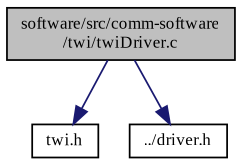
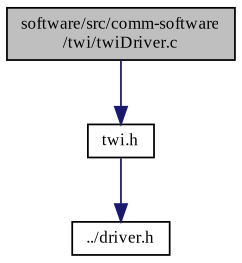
edge "software/src/comm-software /twi/twiDriver.c" -> "../driver.h": now "twi.h" -> "../driver.h"
